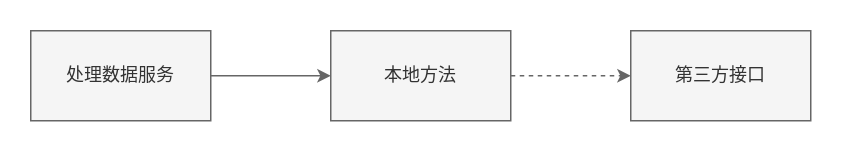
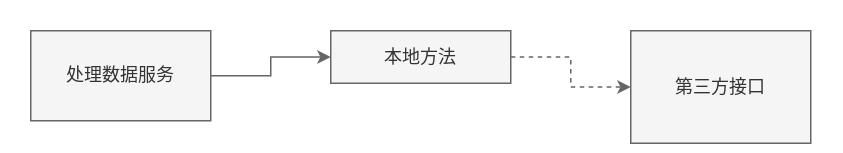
node "本地方法": size 180x90 -> 180x53
node "第三方接口": size 180x90 -> 180x113
